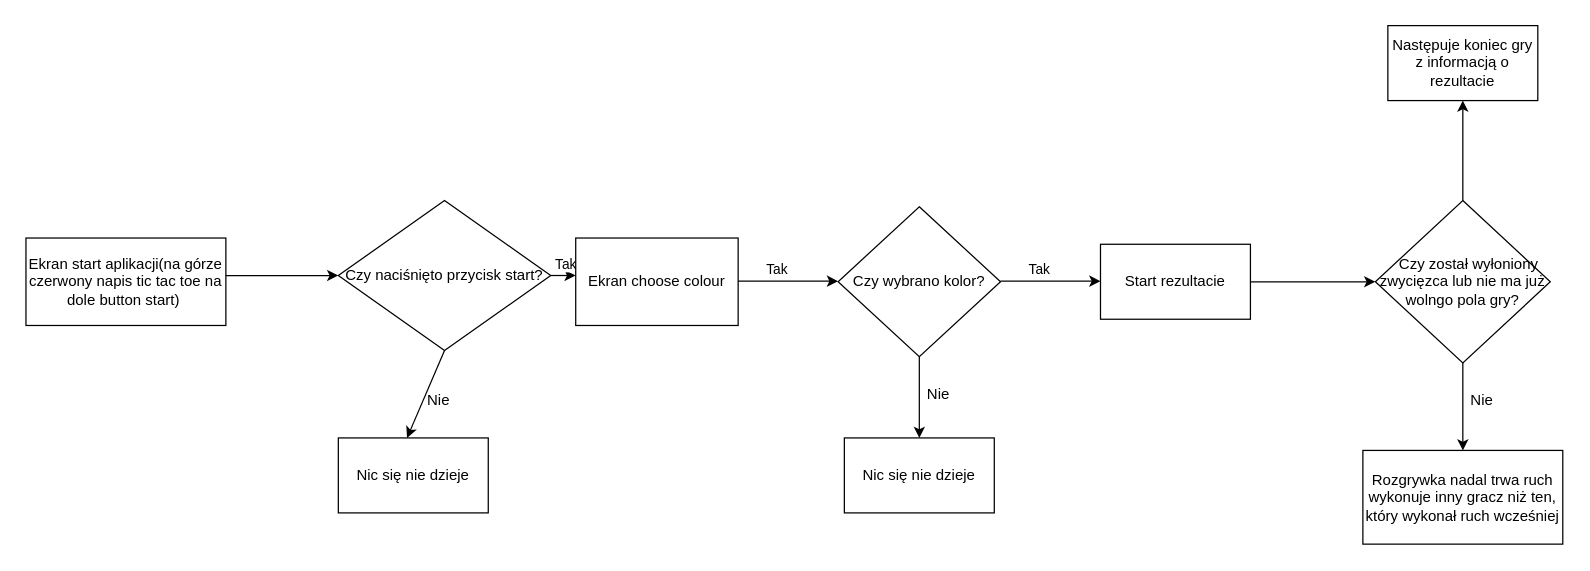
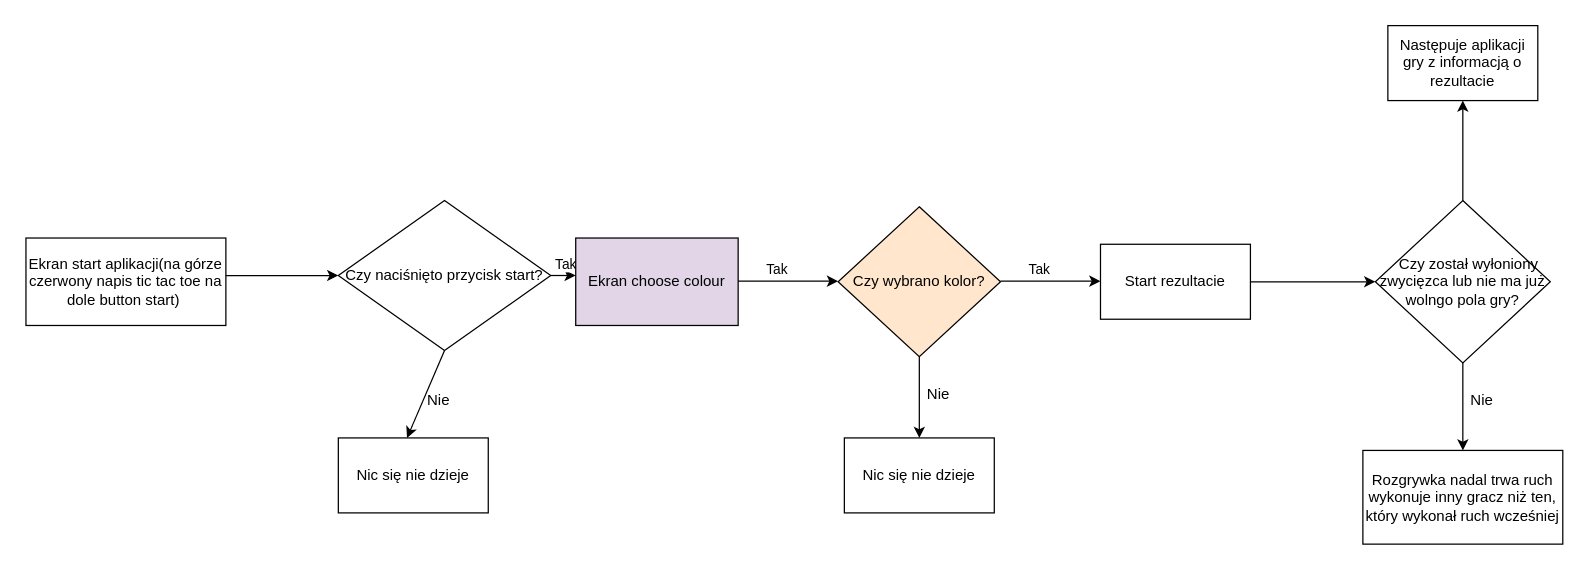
node "Następuje koniec gry z informacją o rezultacie": label "Następuje koniec gry z informacją o rezultacie" -> "Następuje aplikacji gry z informacją o rezultacie"
node "Ekran choose colour": fillcolor #ffffff -> #e1d5e7
node "Czy wybrano kolor?": fillcolor #ffffff -> #ffe6cc
